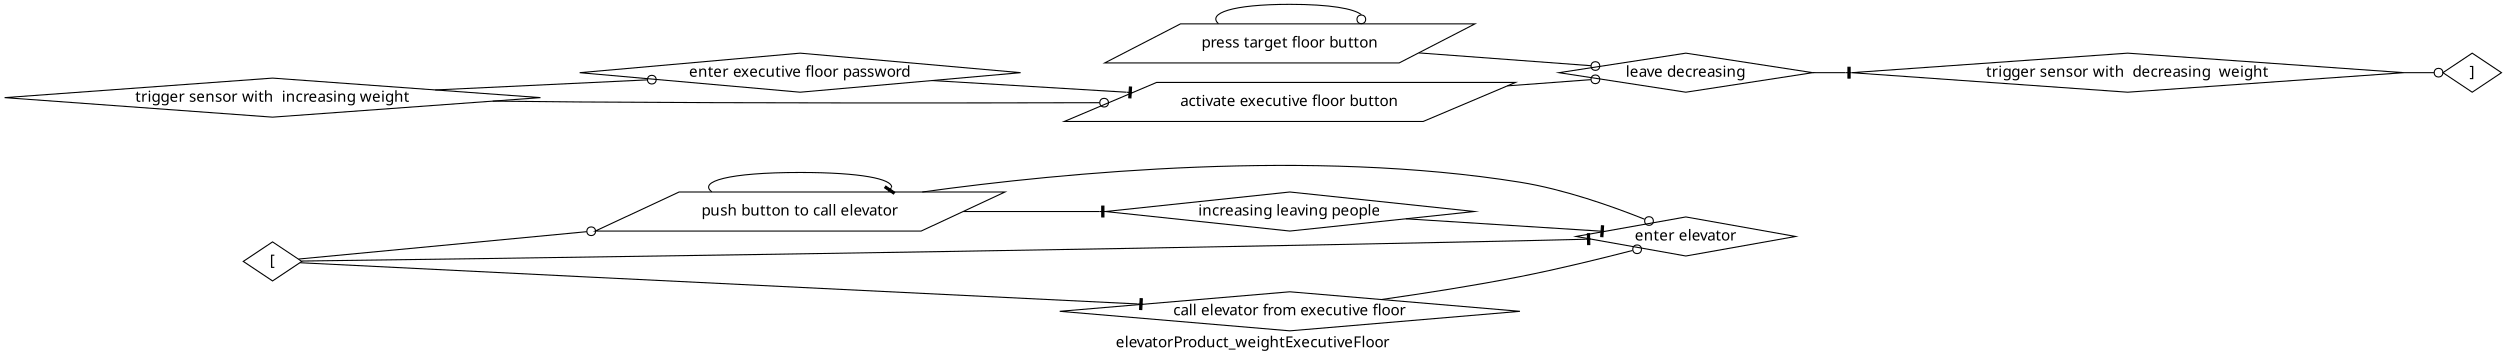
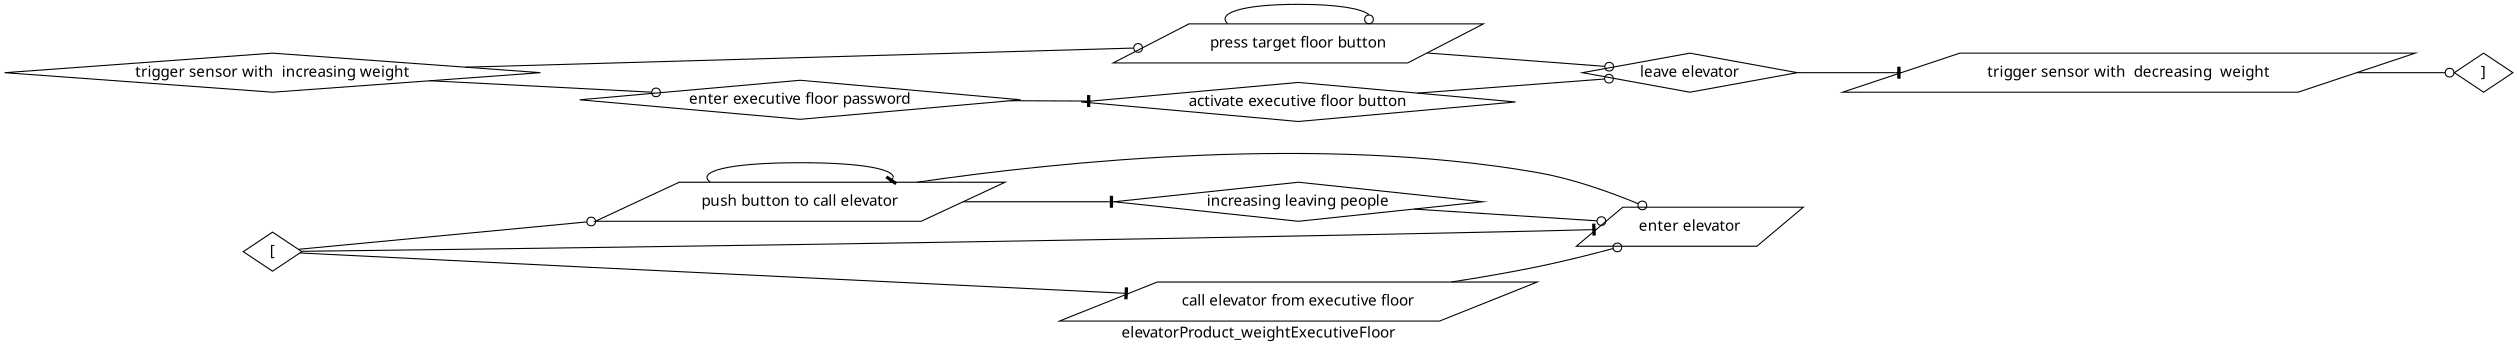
node "leave decreasing": label "leave decreasing" -> "leave elevator"
node "trigger sensor with  decreasing  weight": shape diamond -> parallelogram
node "activate executive floor button": shape parallelogram -> diamond
edge "trigger sensor with  increasing weight" -> "activate executive floor button": now "trigger sensor with  increasing weight" -> "press target floor button"
edge "increasing leaving people" -> "enter elevator": arrowhead tee -> odot
node "enter elevator": shape diamond -> parallelogram
node "call elevator from executive floor": shape diamond -> parallelogram
